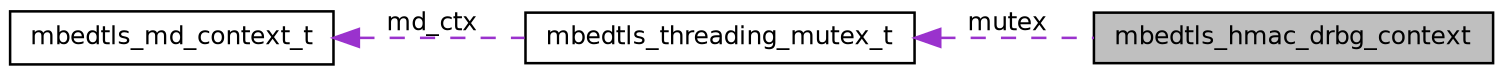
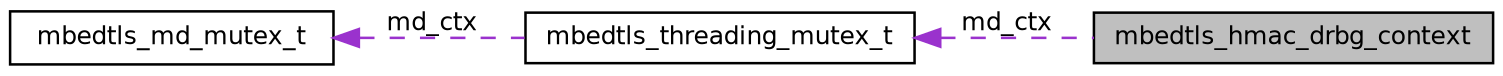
edge "mbedtls_hmac_drbg_context" -> "mbedtls_threading_mutex_t": label " mutex" -> " md_ctx"
node "mbedtls_md_context_t": label "mbedtls_md_context_t" -> "mbedtls_md_mutex_t"
